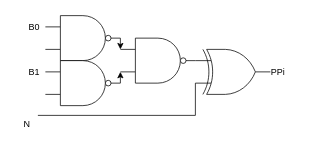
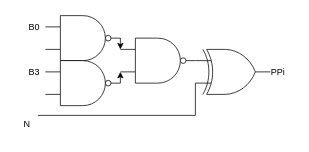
node "B1": label "B1" -> "B3"
